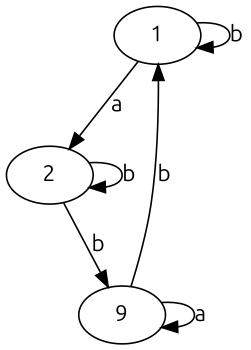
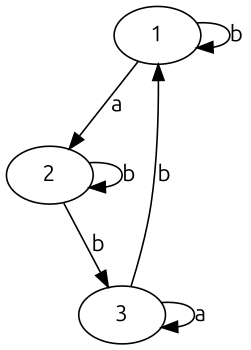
node "9": label "9" -> "3"
